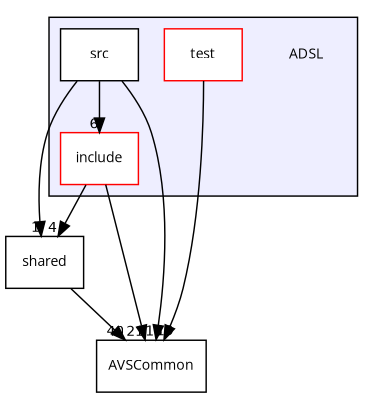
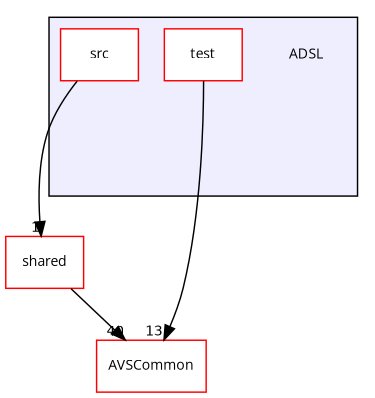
node "src": color black -> red
node "include": removed
edge "src" -> "AVSCommon": removed
node "shared": color black -> red
node "AVSCommon": color black -> red
